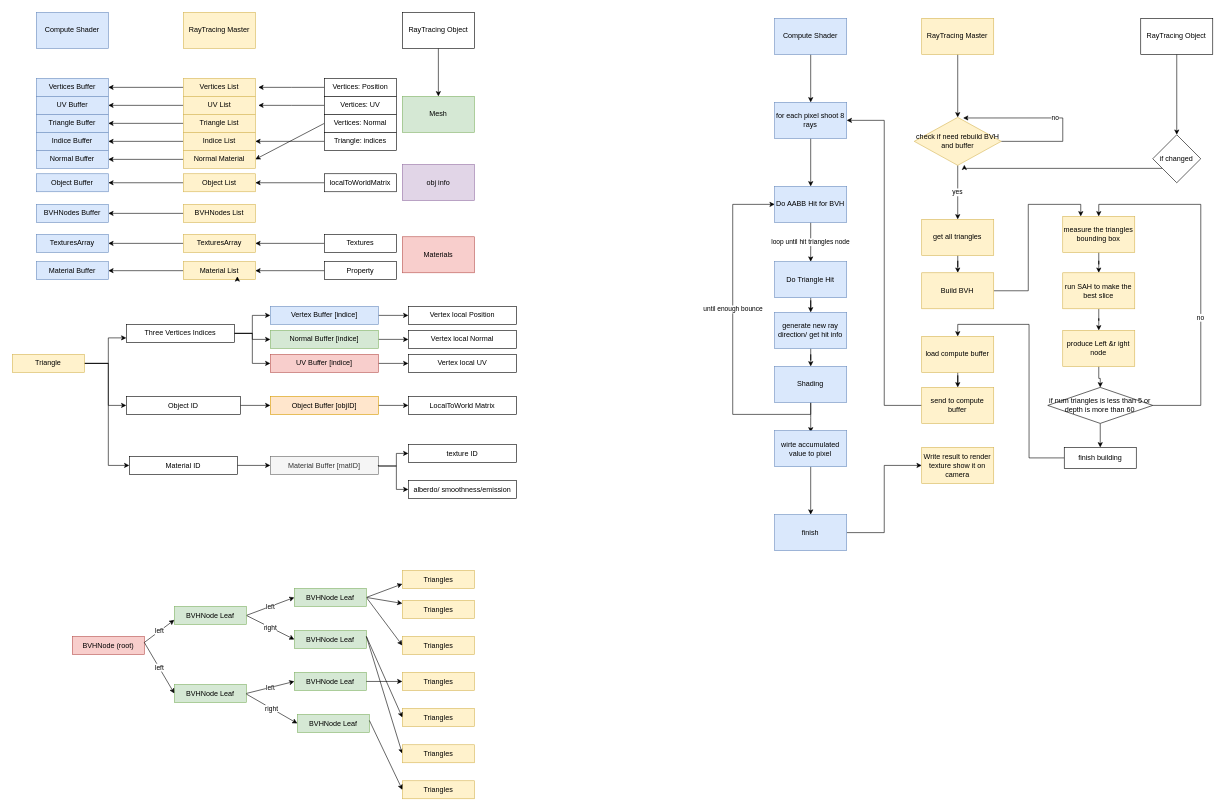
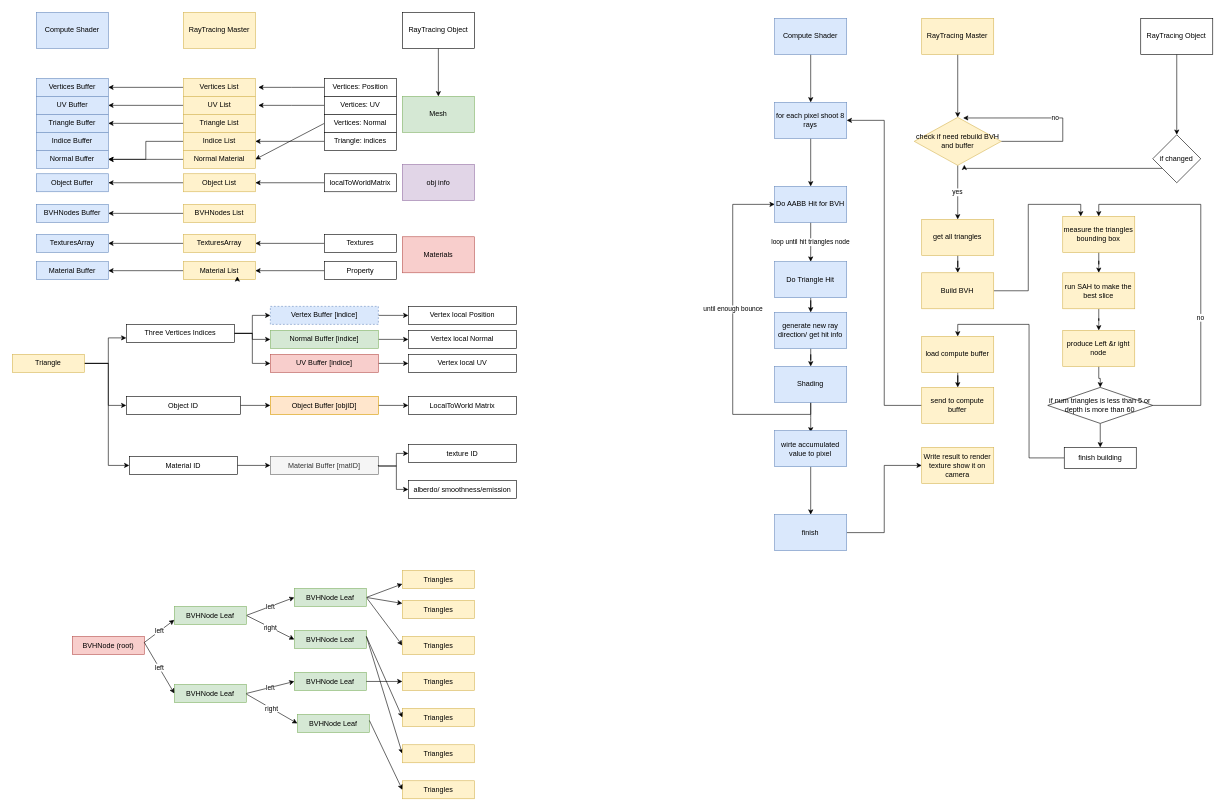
edge "Indice List" -> "Indice Buffer": now "Indice List" -> "Normal Buffer"
node "Vertex Buffer [indice]": style solid -> dashed
